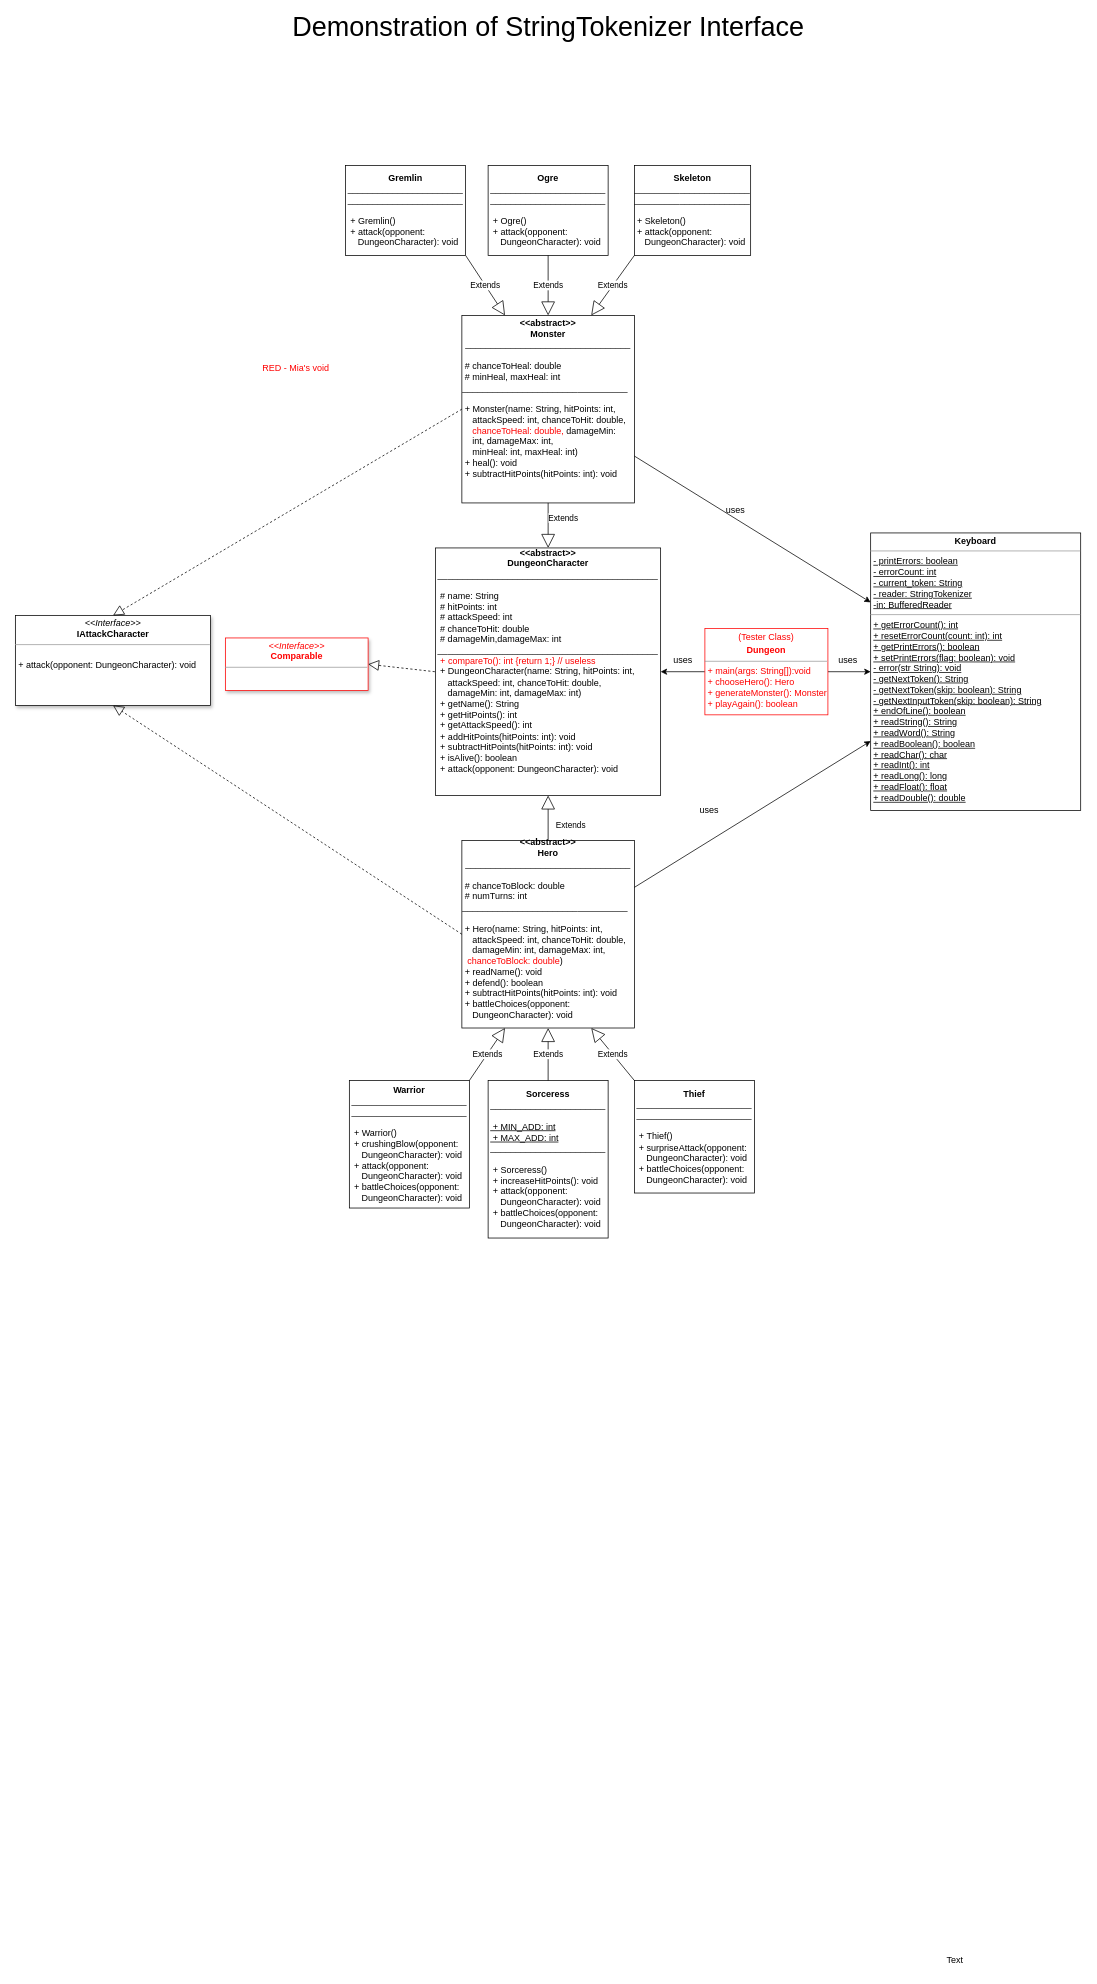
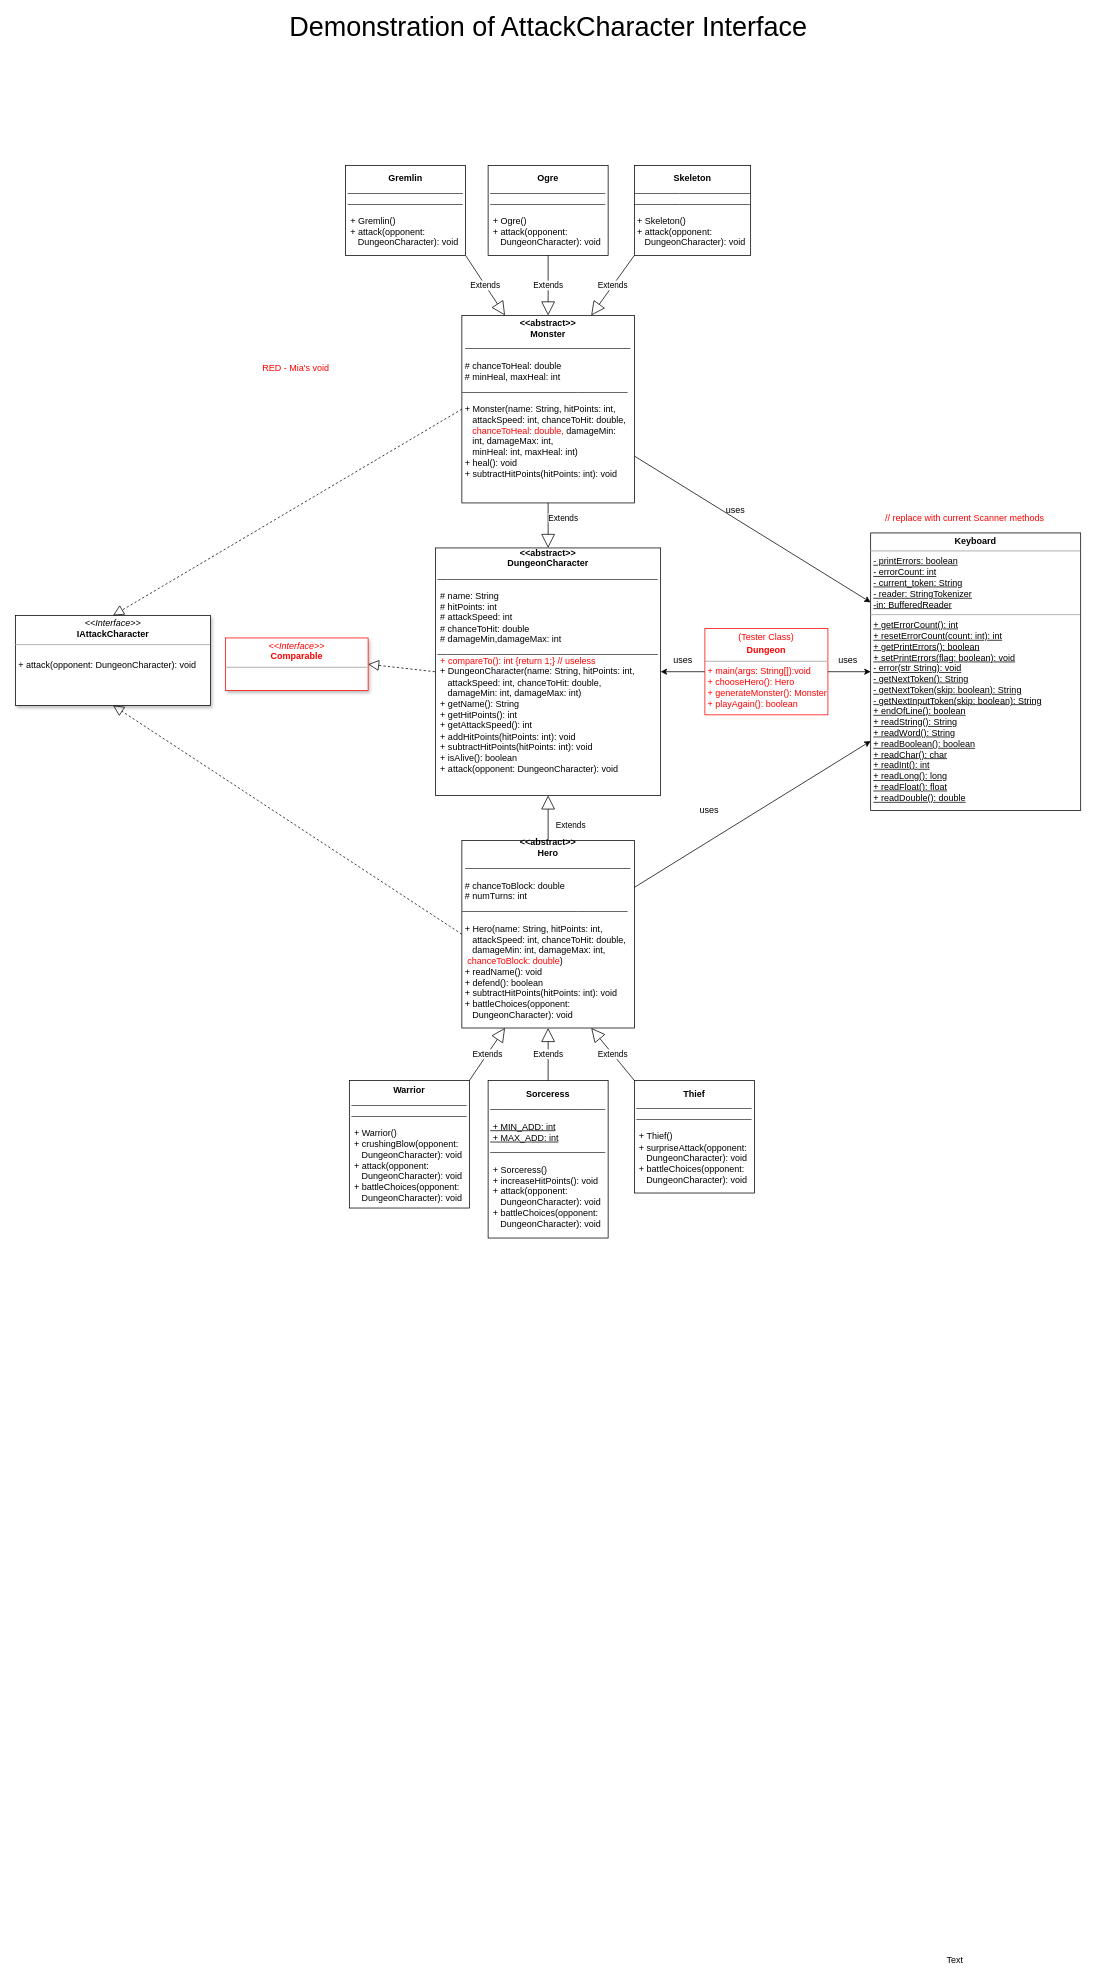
node "Demonstration of StringTokenizer Interface": label "Demonstration of StringTokenizer Interface" -> "Demonstration of AttackCharacter Interface"
node "// replace with current Scanner methods": added
